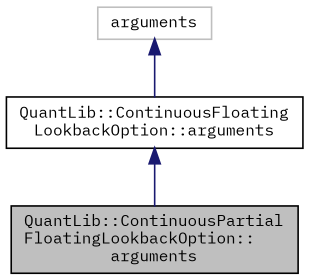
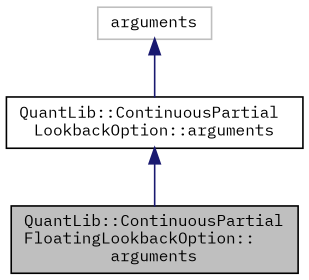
node "QuantLib::ContinuousFloating LookbackOption::arguments": label "QuantLib::ContinuousFloating LookbackOption::arguments" -> "QuantLib::ContinuousPartial LookbackOption::arguments"
